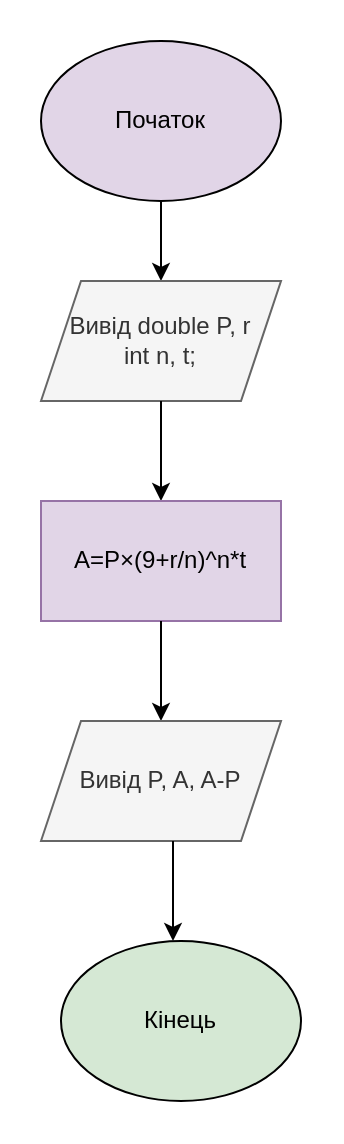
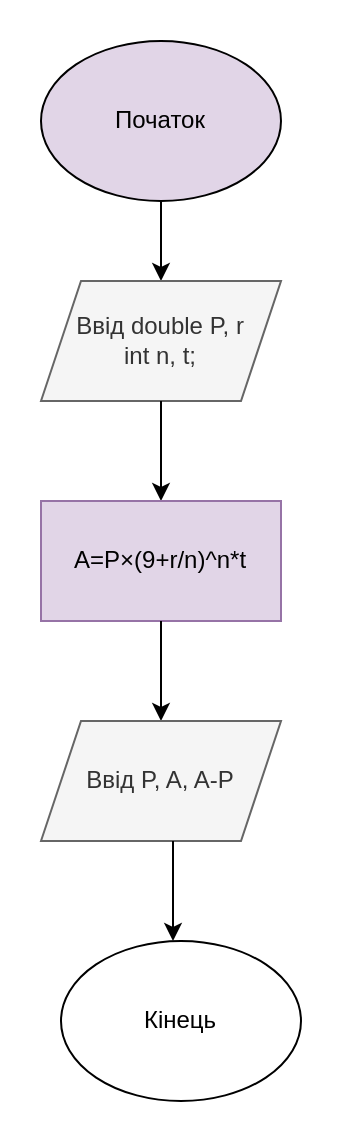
node "Вивід double P, r int n, t;": label "Вивід double P, r int n, t;" -> "Ввід double P, r int n, t;"
node "Вивід P, A, A-P": label "Вивід P, A, A-P" -> "Ввід P, A, A-P"
node "Кінець": fillcolor #d5e8d4 -> #ffffff
